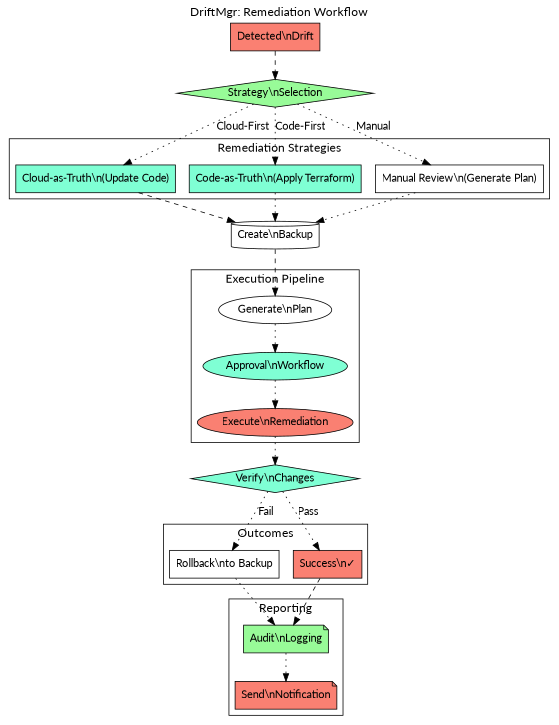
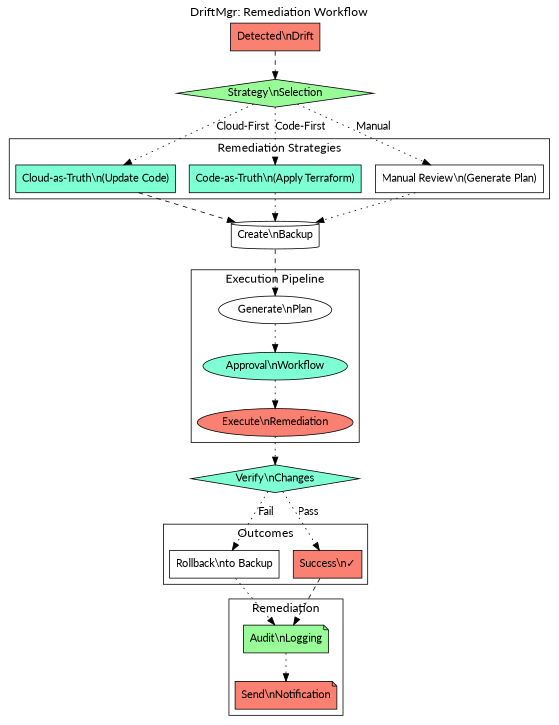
cluster "Reporting": label "Reporting" -> "Remediation"
